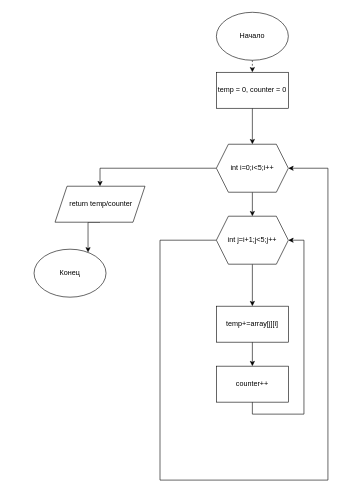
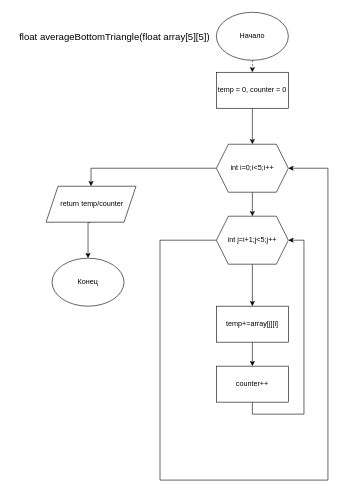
node "float averageBottomTriangle(float array[5][5])": added
node "return temp/counter": moved (100, 204) -> (91, 204)
node "Конец": moved (70, 273) -> (88, 282)
